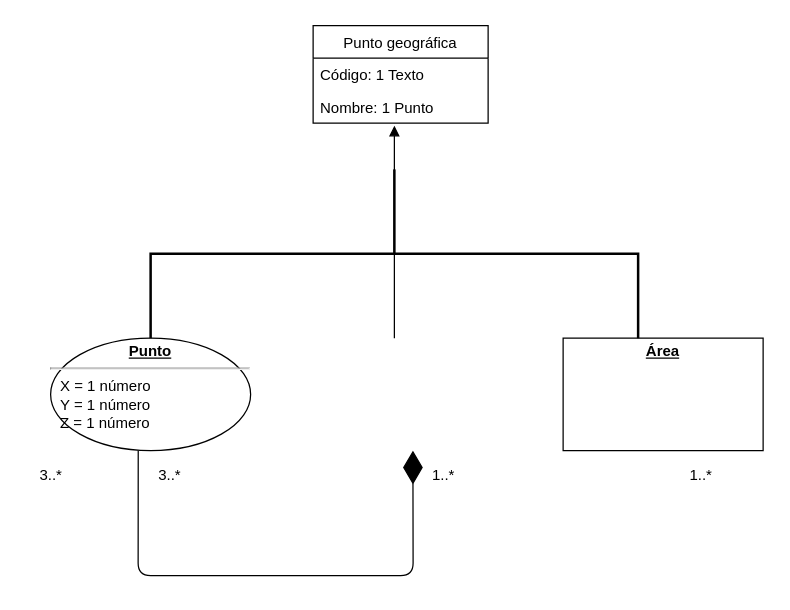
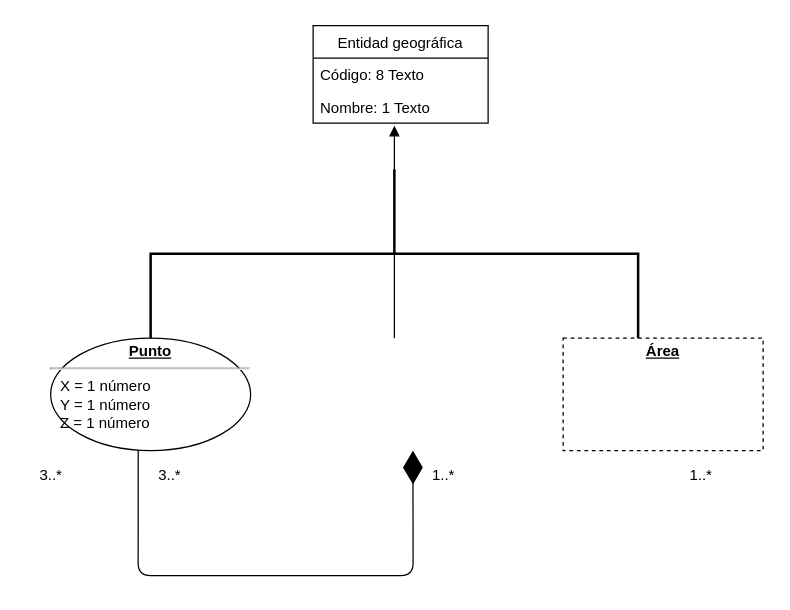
node "Punto geográfica": label "Punto geográfica" -> "Entidad geográfica"
node "Código: 1 Texto": label "Código: 1 Texto" -> "Código: 8 Texto"
node "Nombre: 1 Punto": label "Nombre: 1 Punto" -> "Nombre: 1 Texto"
node "Área": style solid -> dashed
